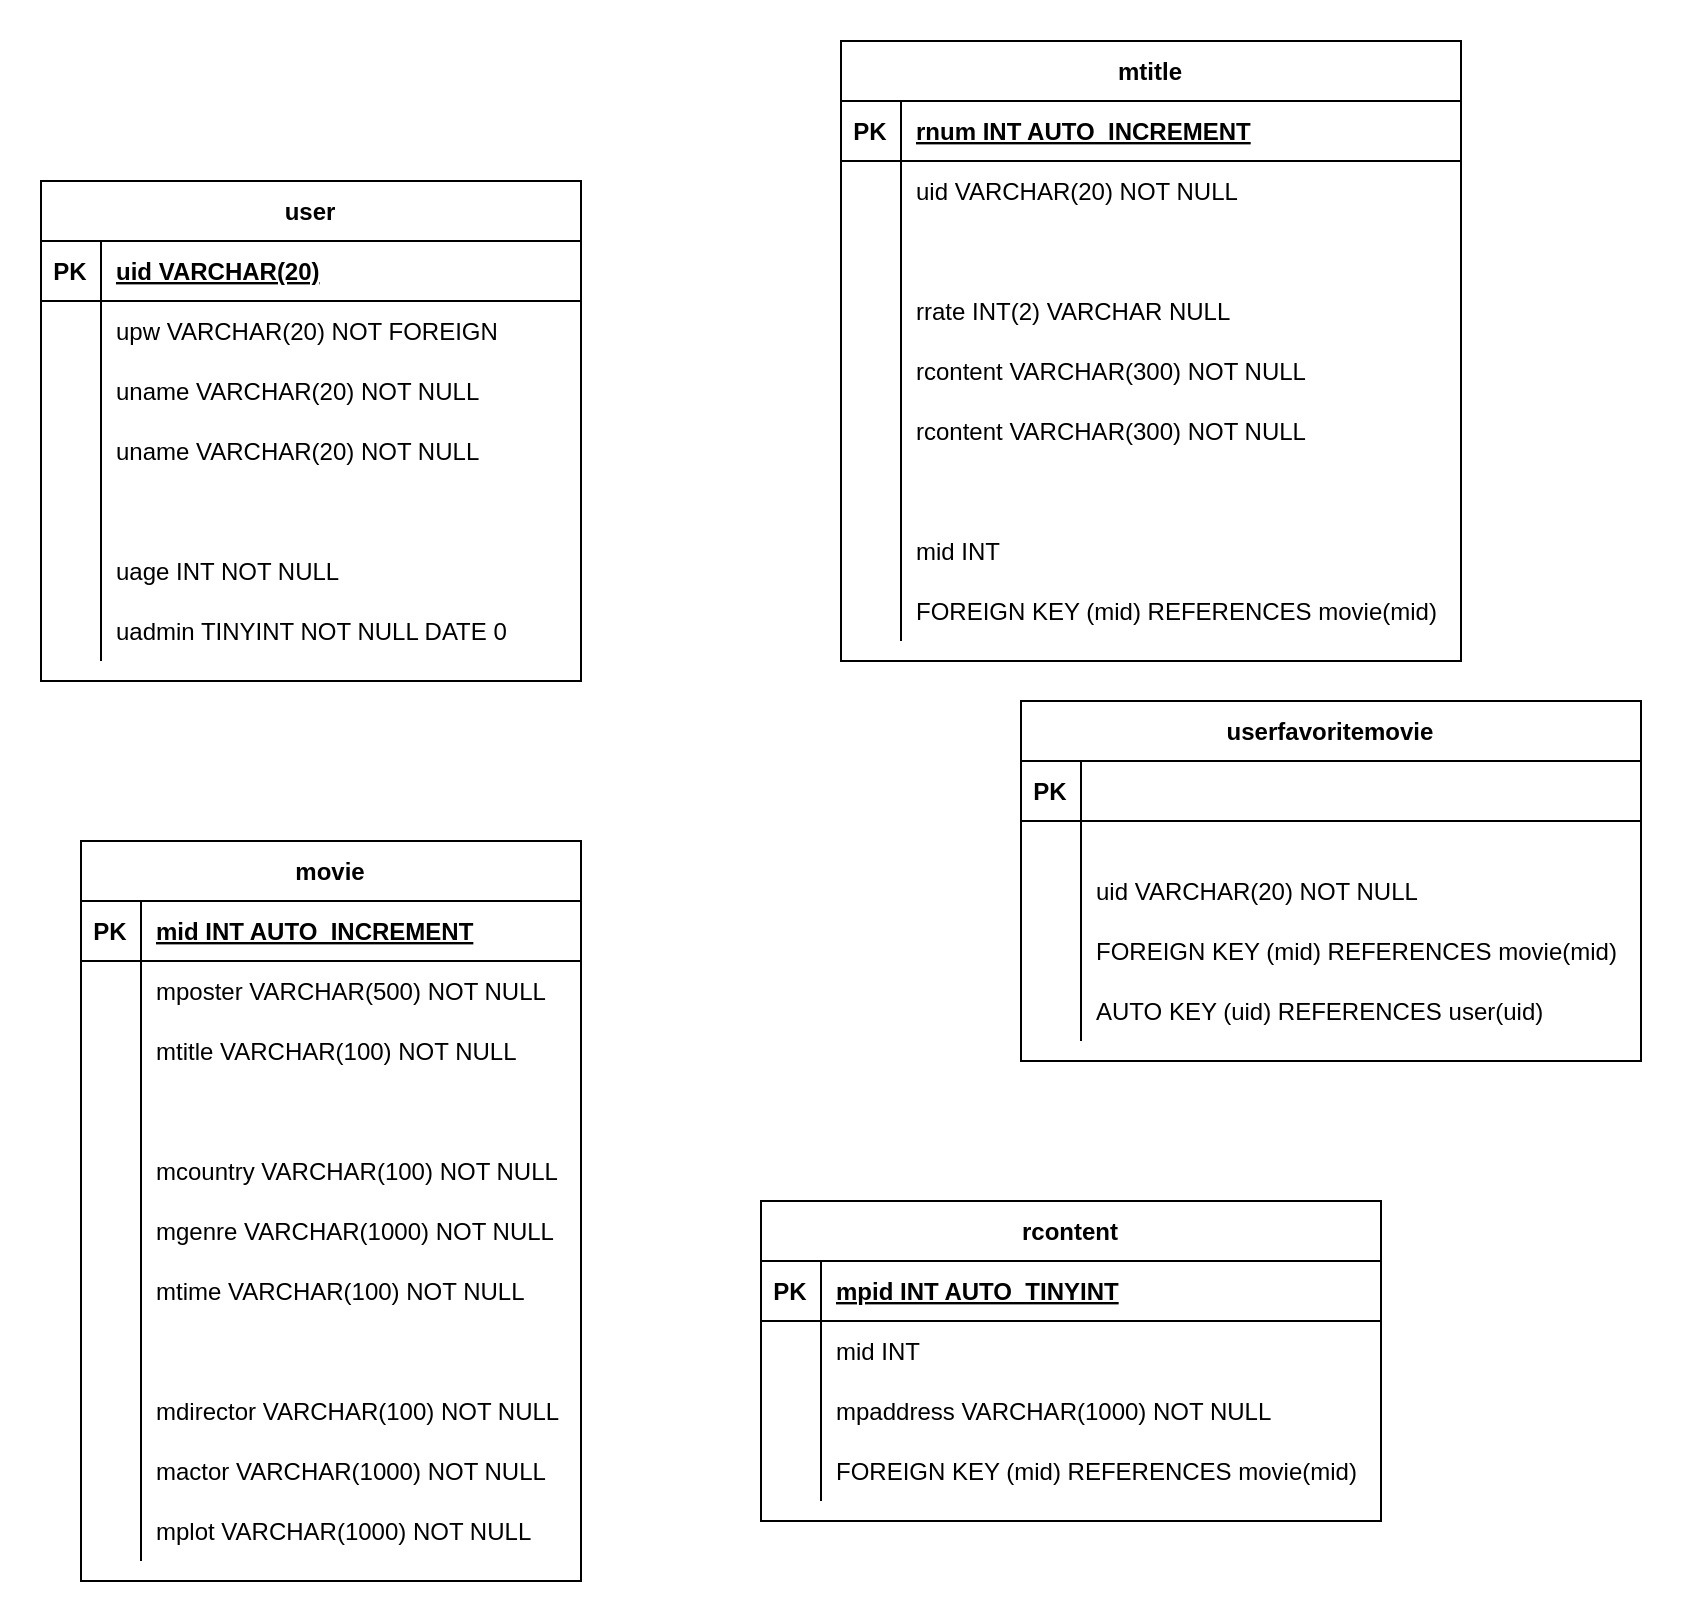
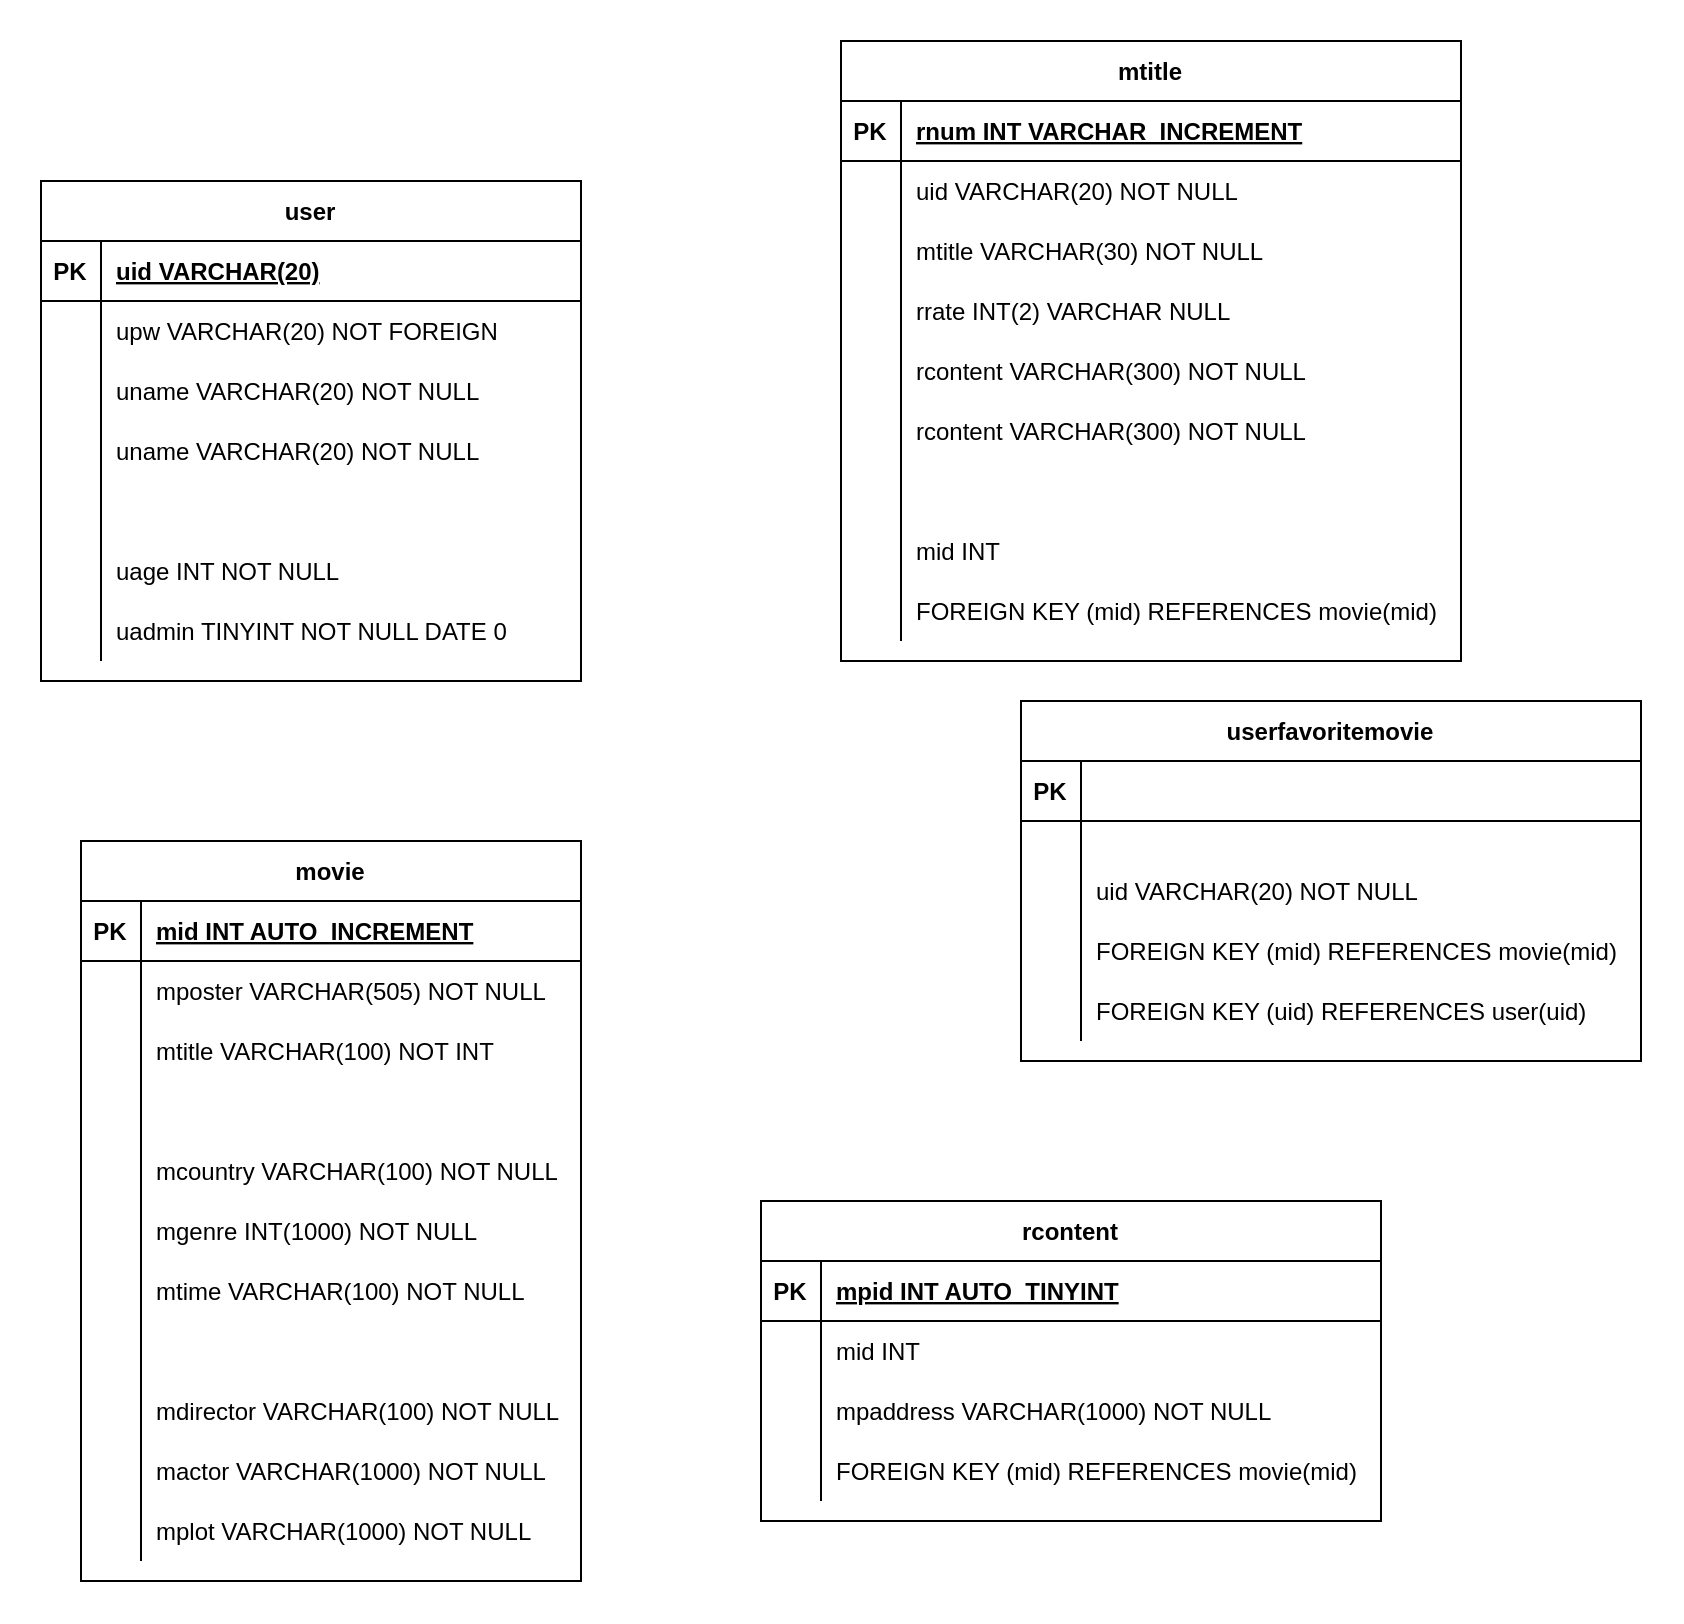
node "rnum INT AUTO_INCREMENT": label "rnum INT AUTO_INCREMENT" -> "rnum INT VARCHAR_INCREMENT"
node "mtitle VARCHAR(30) NOT NULL": added
node "mposter VARCHAR(500) NOT NULL": label "mposter VARCHAR(500) NOT NULL" -> "mposter VARCHAR(505) NOT NULL"
node "AUTO KEY (uid) REFERENCES user(uid)": label "AUTO KEY (uid) REFERENCES user(uid)" -> "FOREIGN KEY (uid) REFERENCES user(uid)"
node "mtitle VARCHAR(100) NOT NULL": label "mtitle VARCHAR(100) NOT NULL" -> "mtitle VARCHAR(100) NOT INT"
node "mgenre VARCHAR(1000) NOT NULL": label "mgenre VARCHAR(1000) NOT NULL" -> "mgenre INT(1000) NOT NULL"
